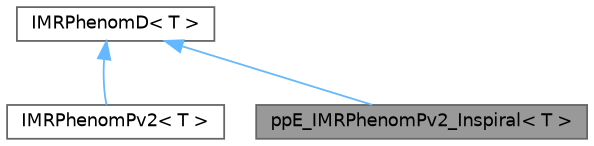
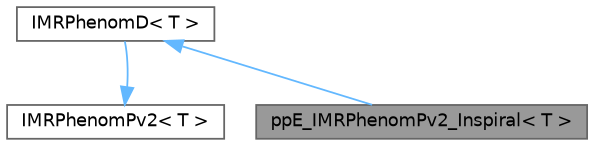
edge "IMRPhenomPv2< T >" -> "IMRPhenomD< T >": reversed
